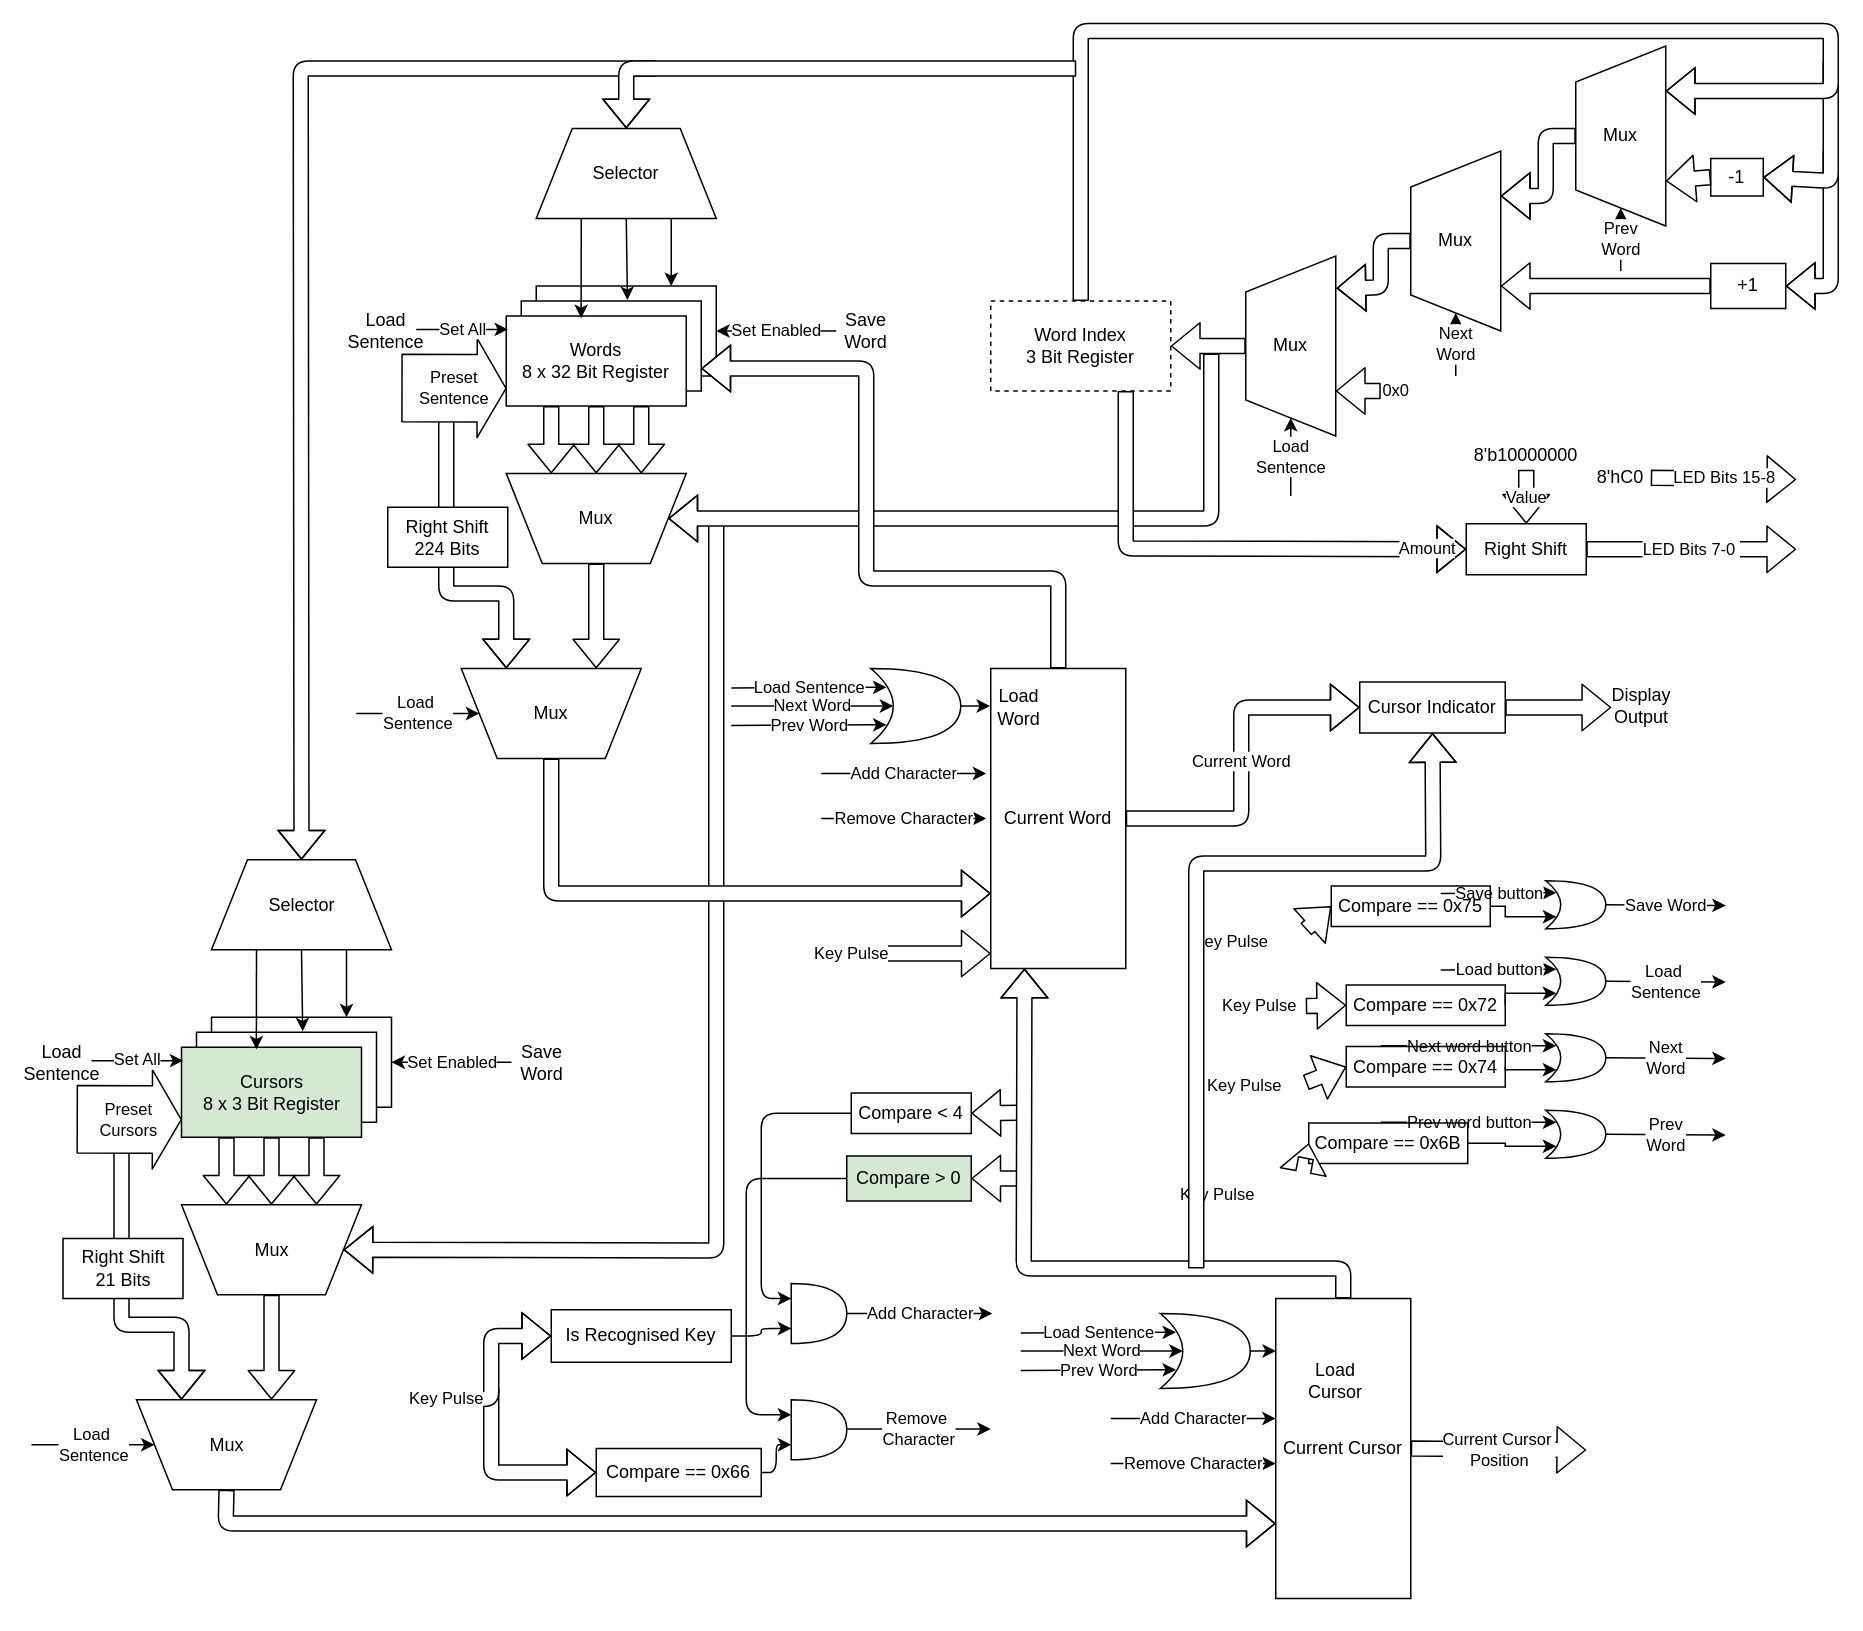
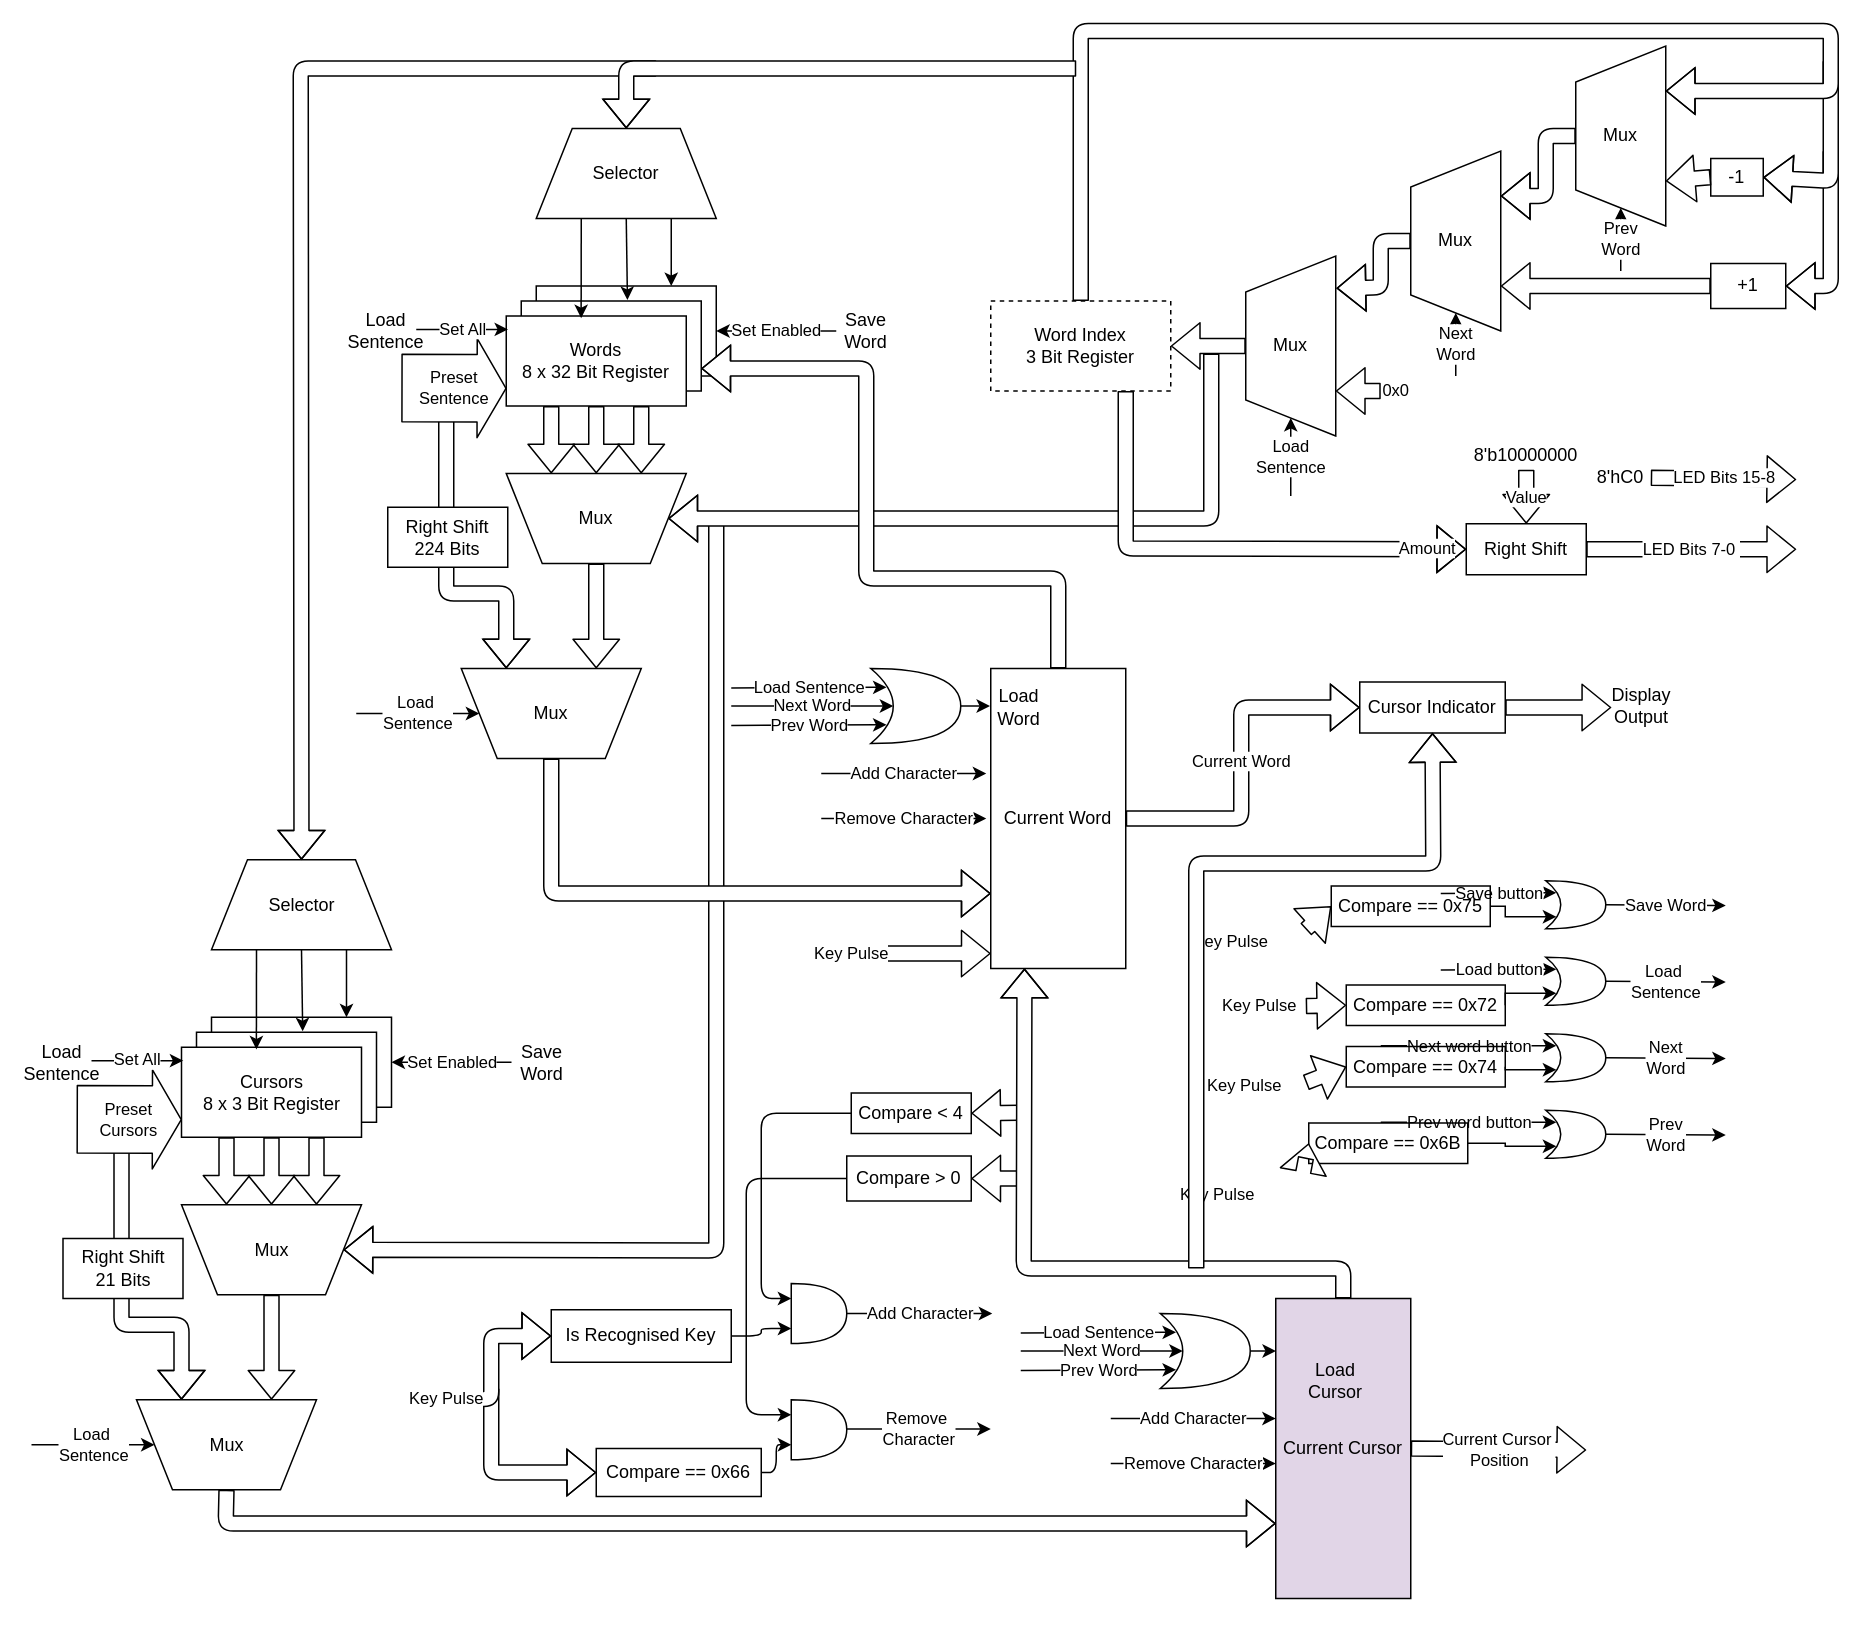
node "Cursors 8 x 3 Bit Register": fillcolor #d5e8d4 -> #ffffff
node "Compare > 0": fillcolor #d5e8d4 -> #ffffff
node "Current Cursor": fillcolor #ffffff -> #e1d5e7
